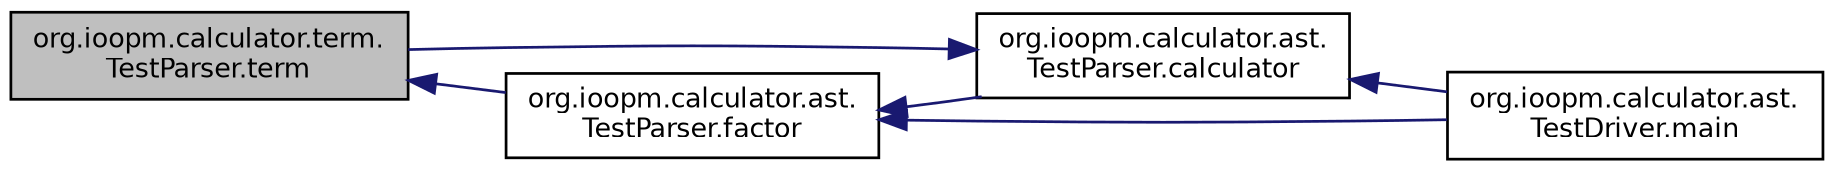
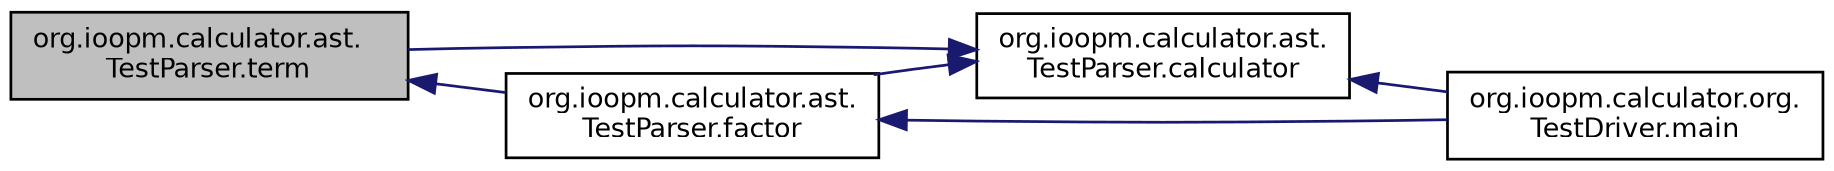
node "org.ioopm.calculator.term. TestParser.term": label "org.ioopm.calculator.term. TestParser.term" -> "org.ioopm.calculator.ast. TestParser.term"
edge "org.ioopm.calculator.ast. TestParser.calculator" -> "org.ioopm.calculator.ast. TestParser.factor": reversed
node "org.ioopm.calculator.ast. TestDriver.main": label "org.ioopm.calculator.ast. TestDriver.main" -> "org.ioopm.calculator.org. TestDriver.main"
